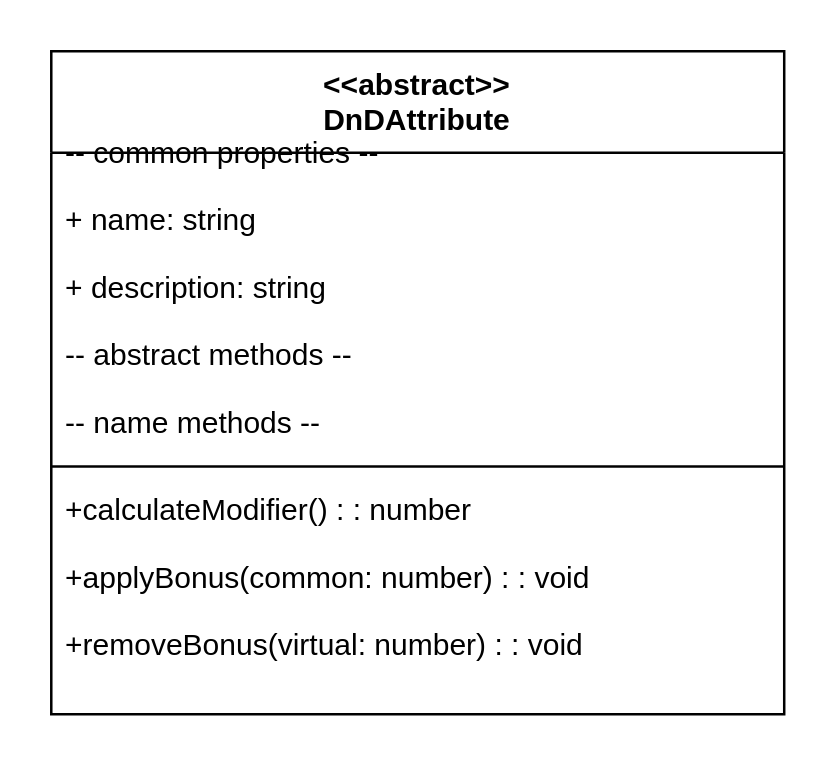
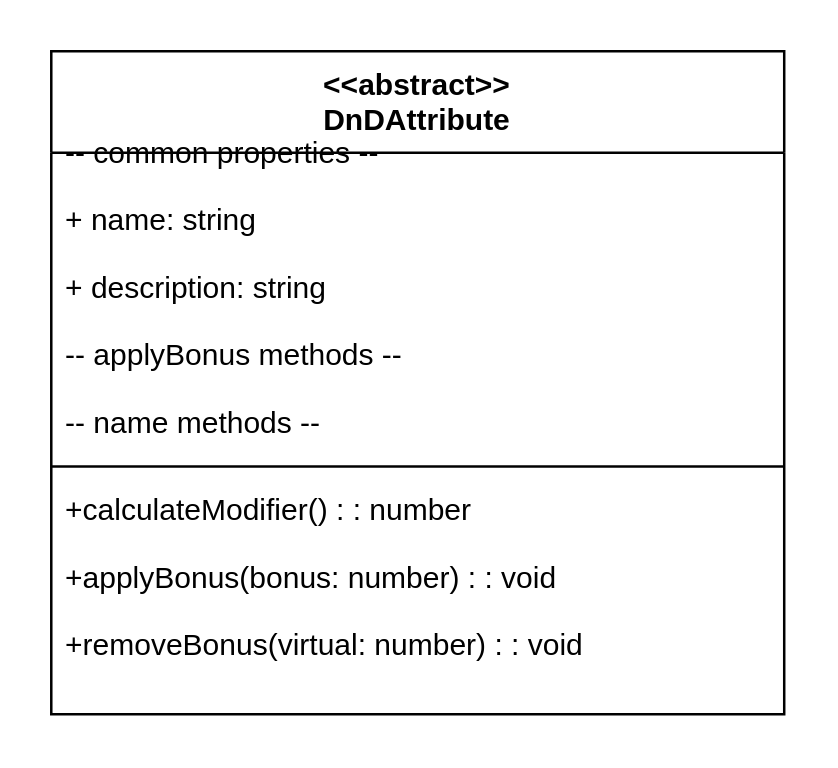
node "-- abstract methods --": label "-- abstract methods --" -> "-- applyBonus methods --"
node "+applyBonus(common: number) : : void": label "+applyBonus(common: number) : : void" -> "+applyBonus(bonus: number) : : void"
